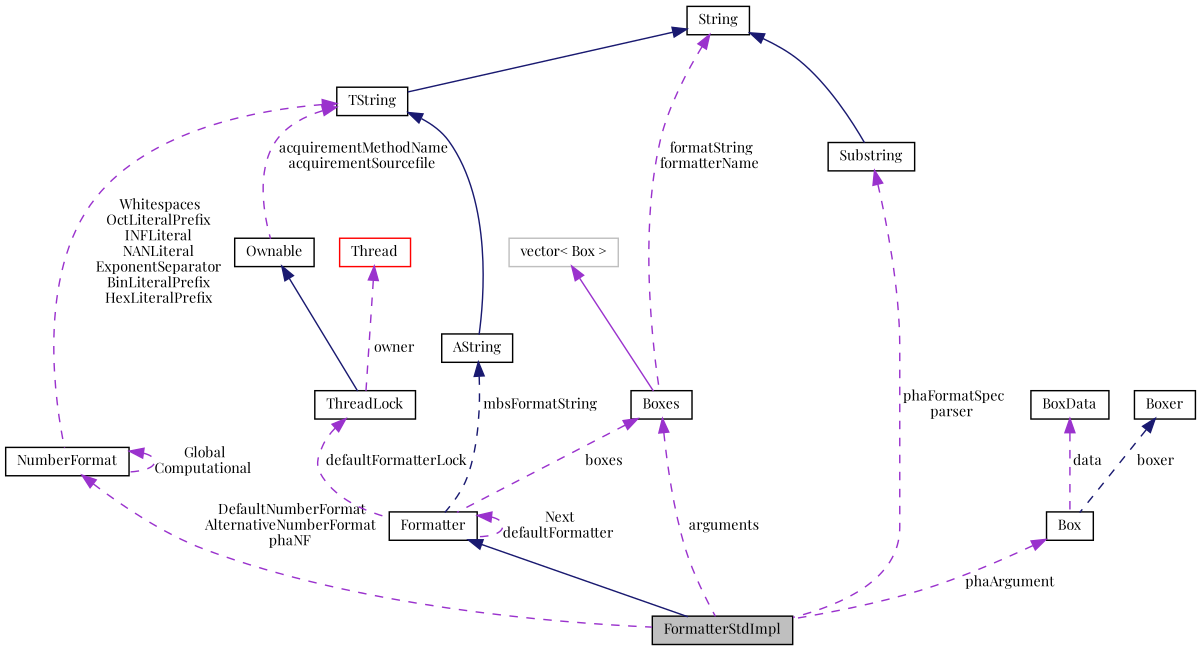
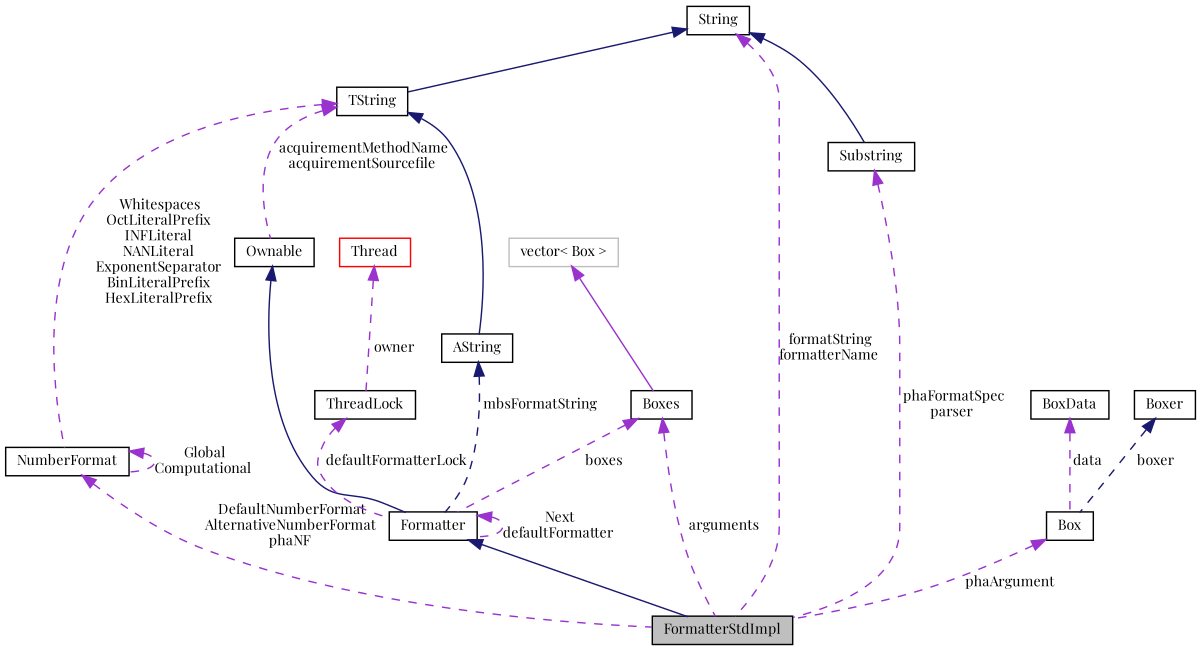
edge "Boxes" -> "String": now "FormatterStdImpl" -> "String"
edge "ThreadLock" -> "Ownable": now "Formatter" -> "Ownable"
